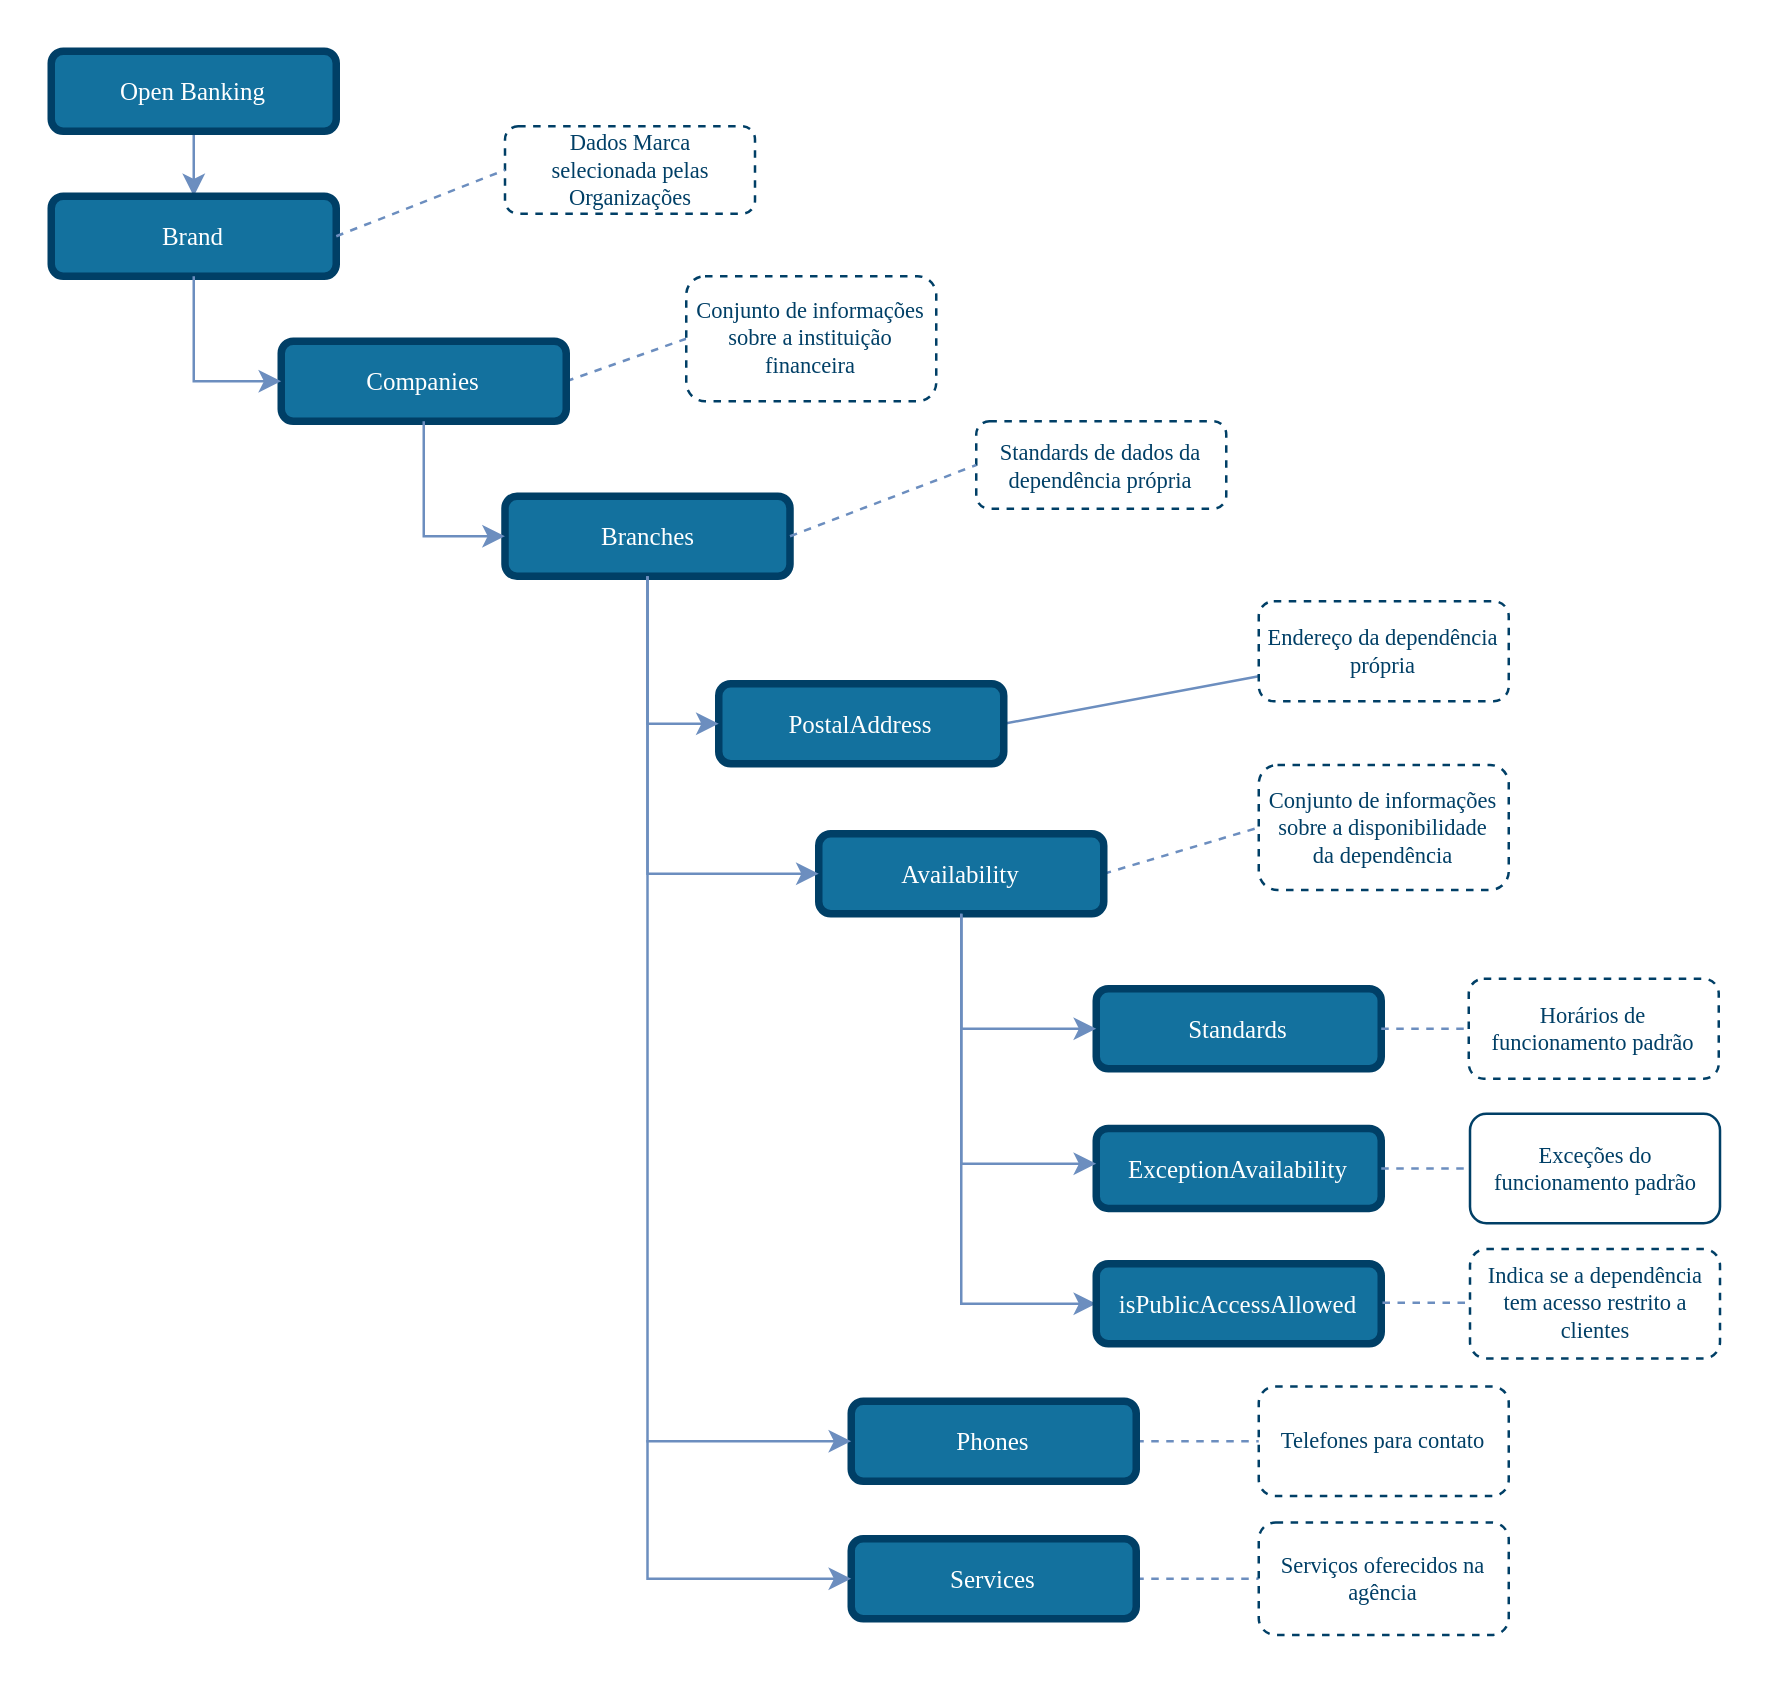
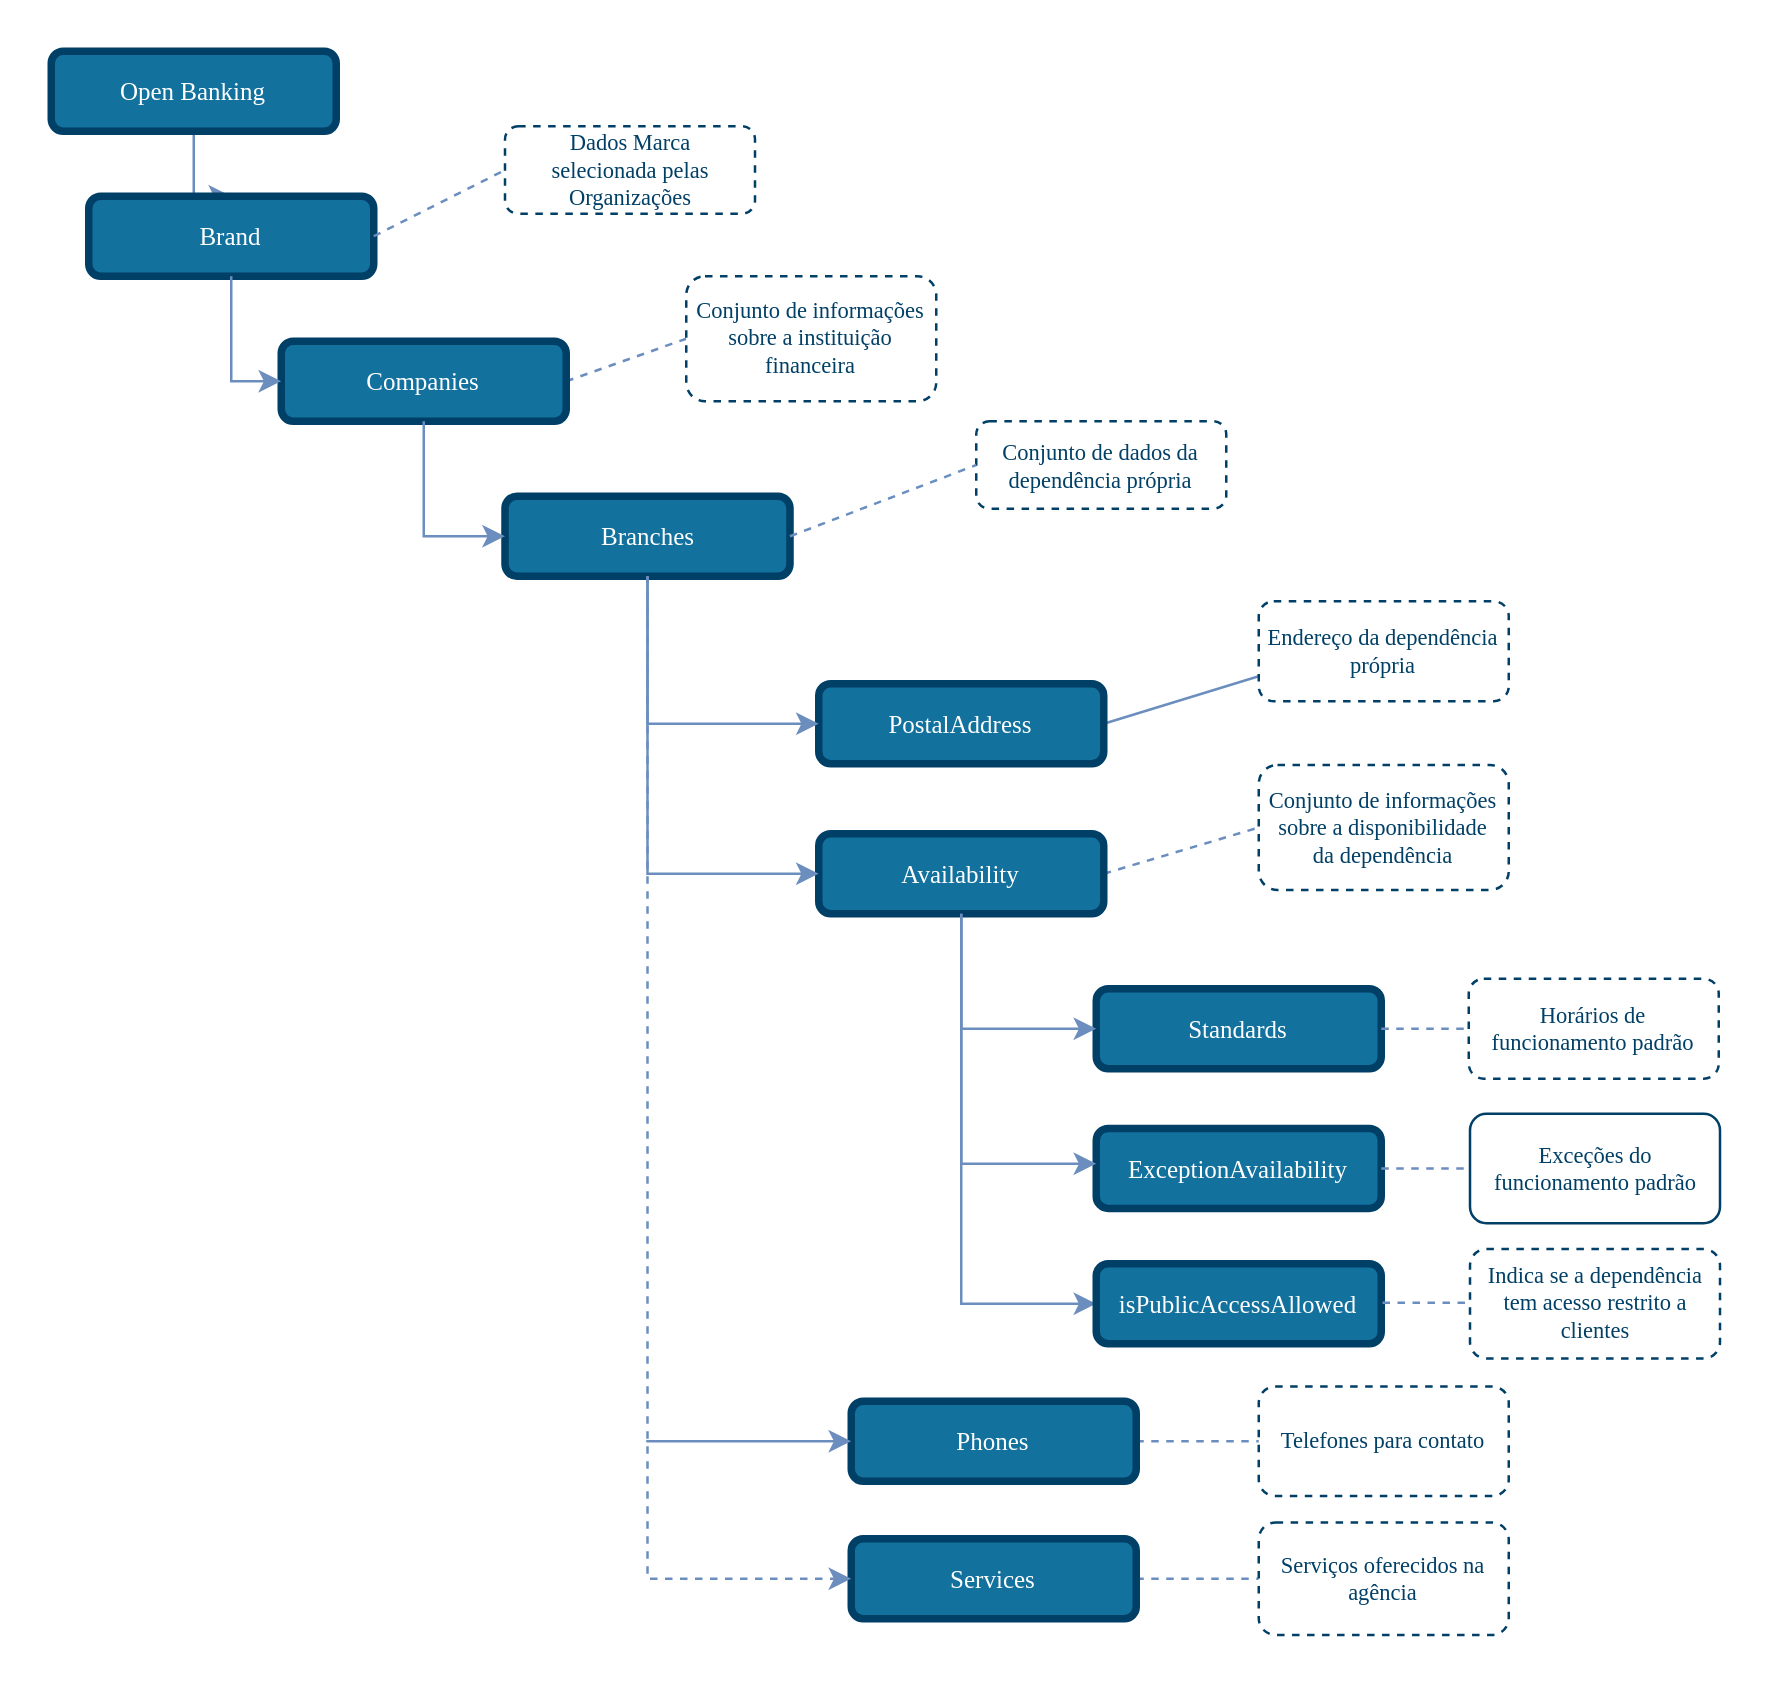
node "Brand": moved (194, 236) -> (231, 236)
node "Standards de dados da dependência própria": label "Standards de dados da dependência própria" -> "Conjunto de dados da dependência própria"
node "PostalAddress": moved (861, 724) -> (961, 724)
edge "Branches" -> "Services": style solid -> dashed
